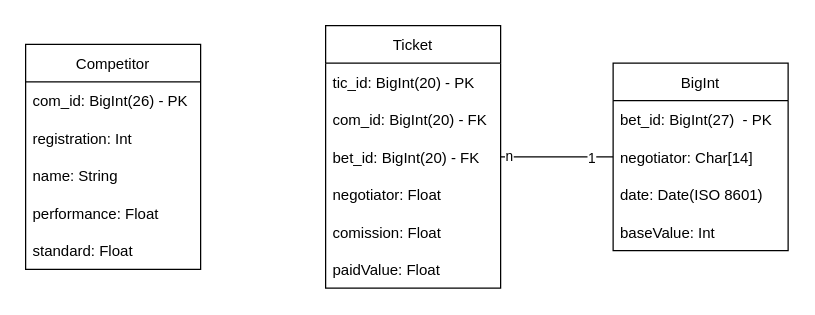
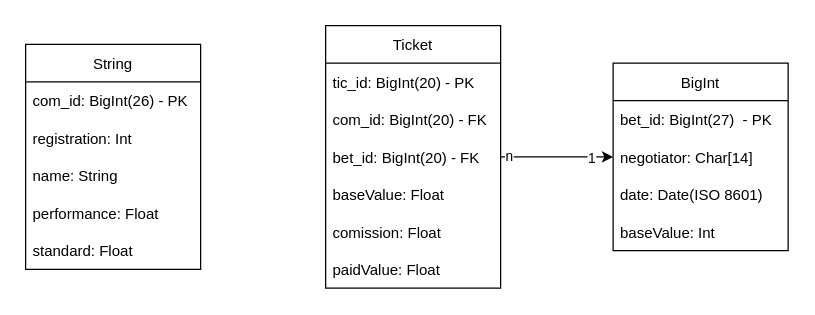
node "Competitor": label "Competitor" -> "String"
edge "Ticket" -- "BigInt": arrowhead none -> classic
node "negotiator: Float": label "negotiator: Float" -> "baseValue: Float"
